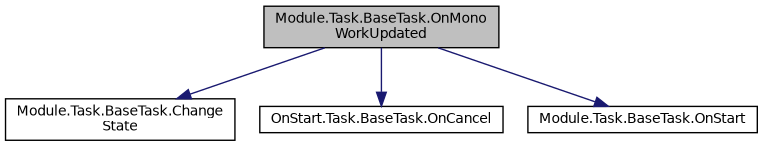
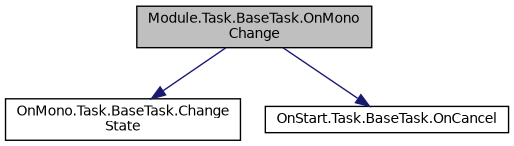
node "Module.Task.BaseTask.OnMono WorkUpdated": label "Module.Task.BaseTask.OnMono WorkUpdated" -> "Module.Task.BaseTask.OnMono Change"
node "Module.Task.BaseTask.Change State": label "Module.Task.BaseTask.Change State" -> "OnMono.Task.BaseTask.Change State"
node "Module.Task.BaseTask.OnStart": removed
